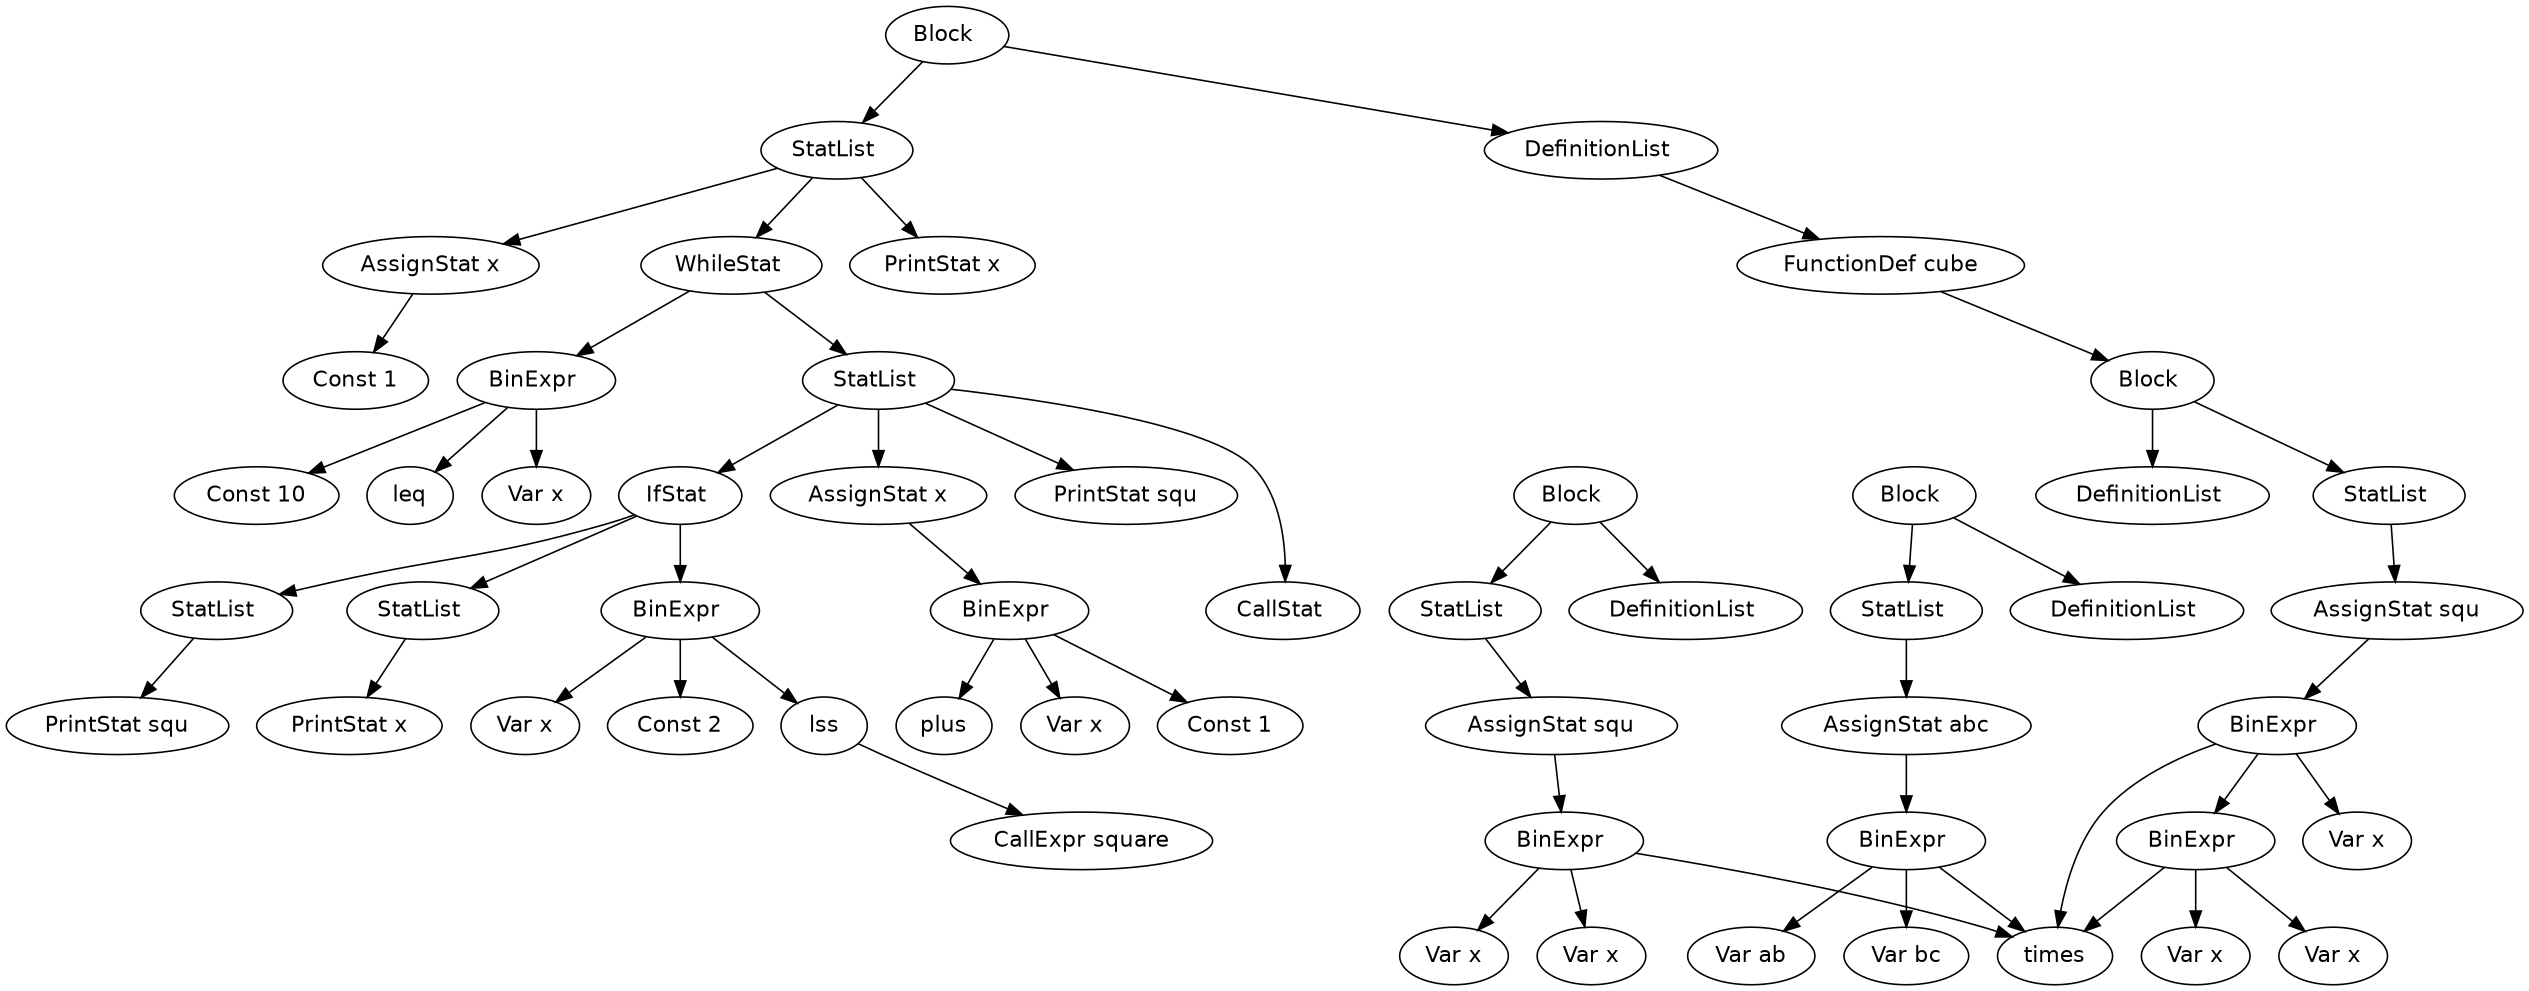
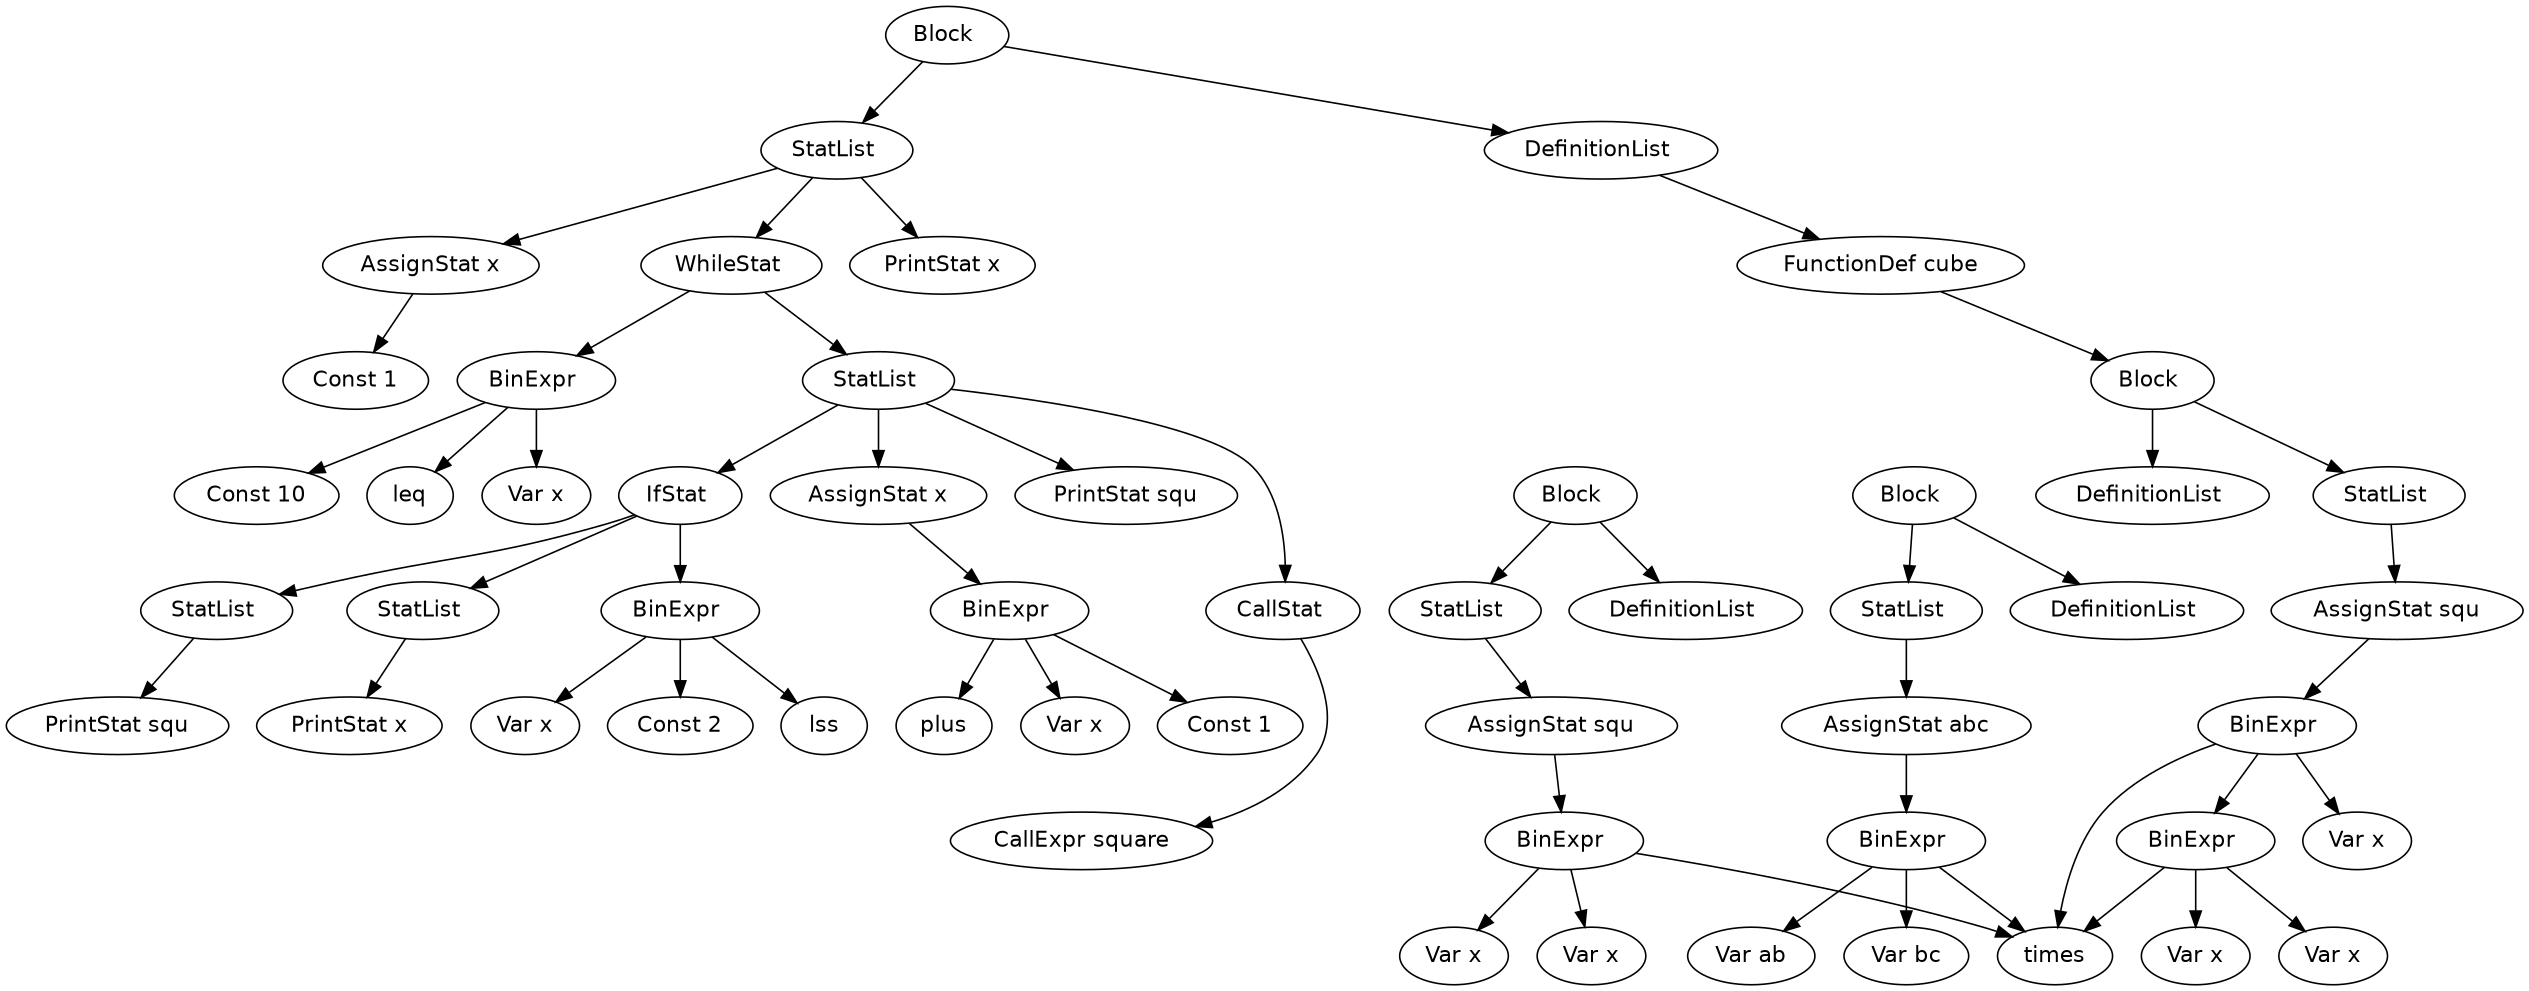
edge "lss" -> "CallExpr square": now "CallStat" -> "CallExpr square"
